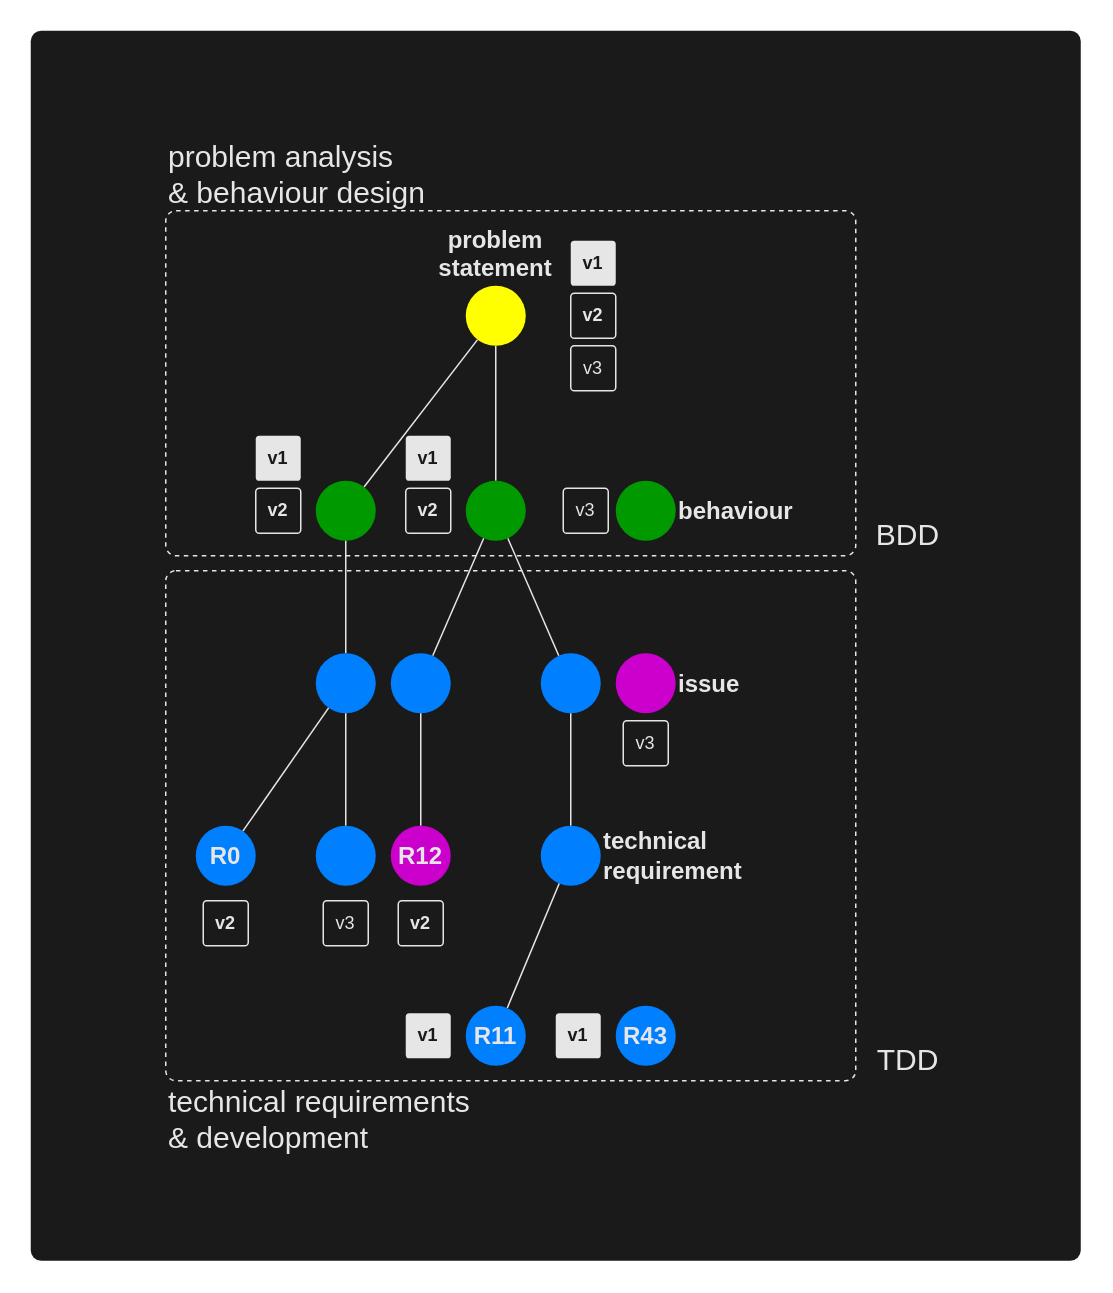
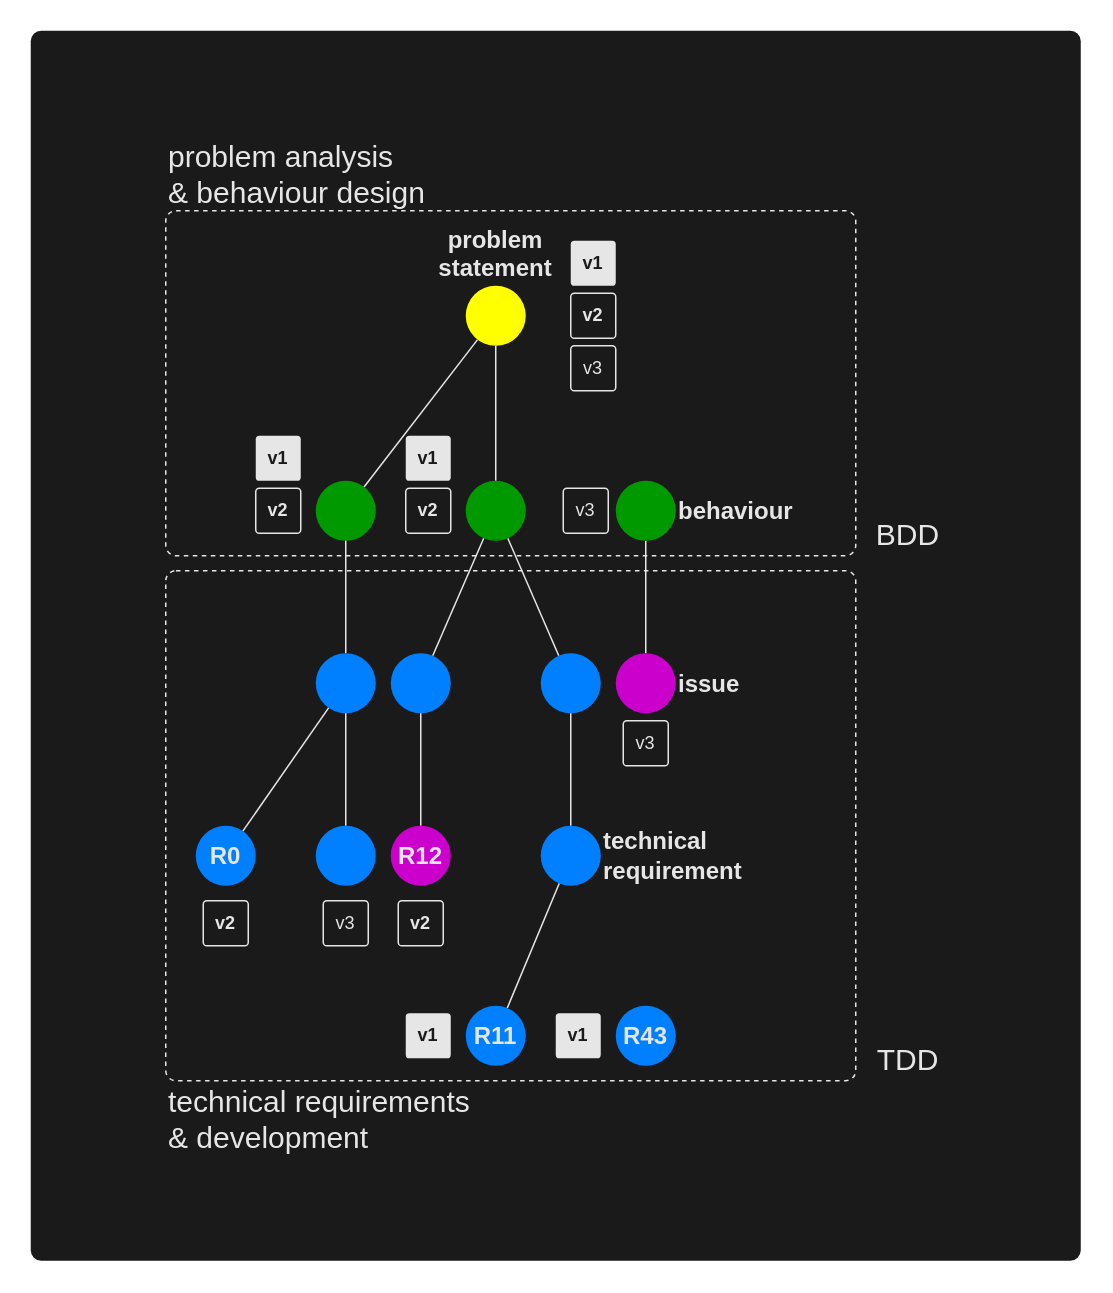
edge "behaviour" -- "issue": added
